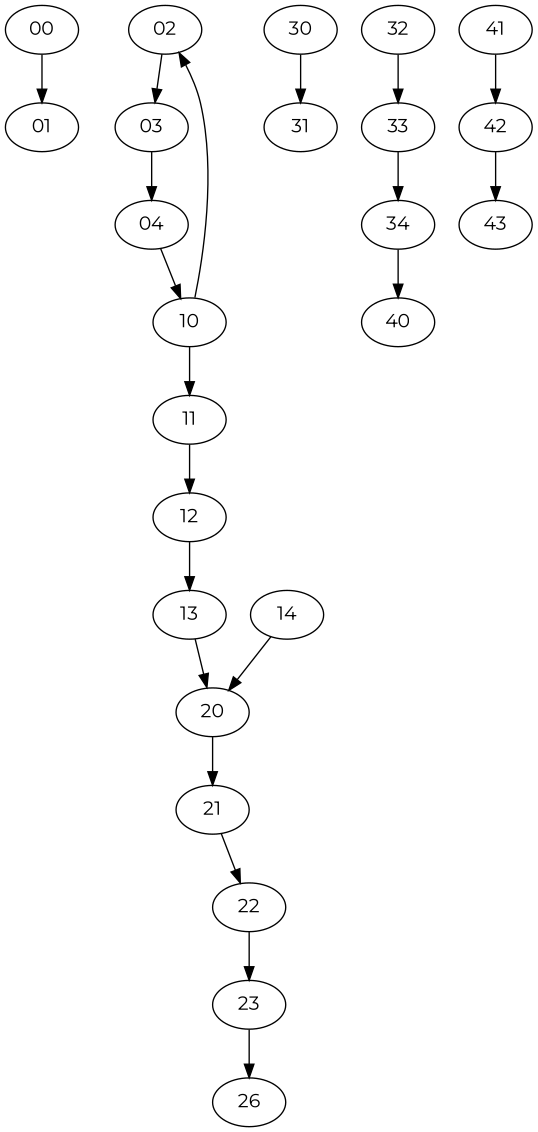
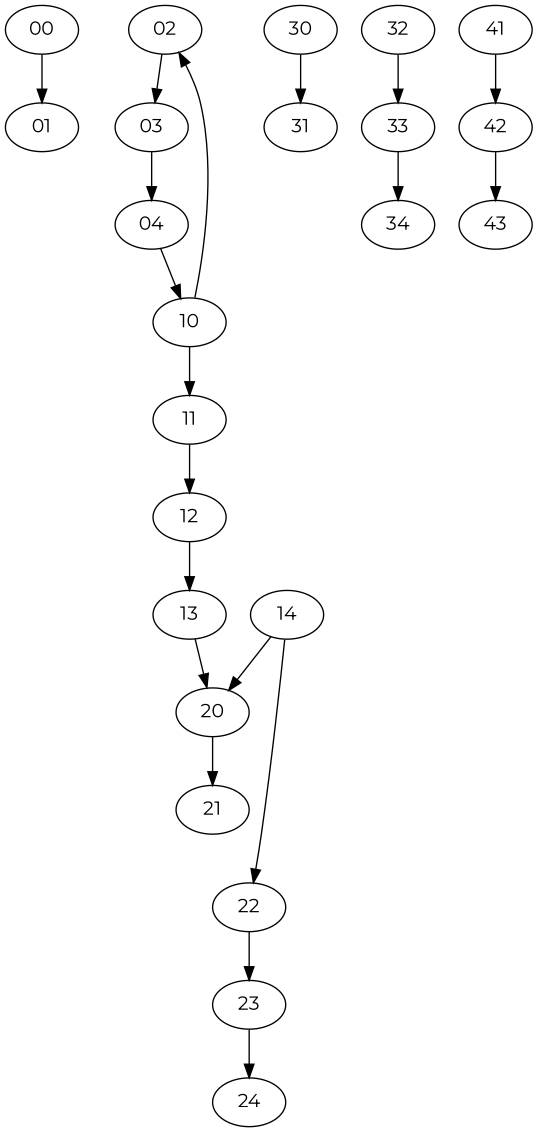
node "40": removed
edge "21" -> "22": now "14" -> "22"
node "26": label "26" -> "24"
